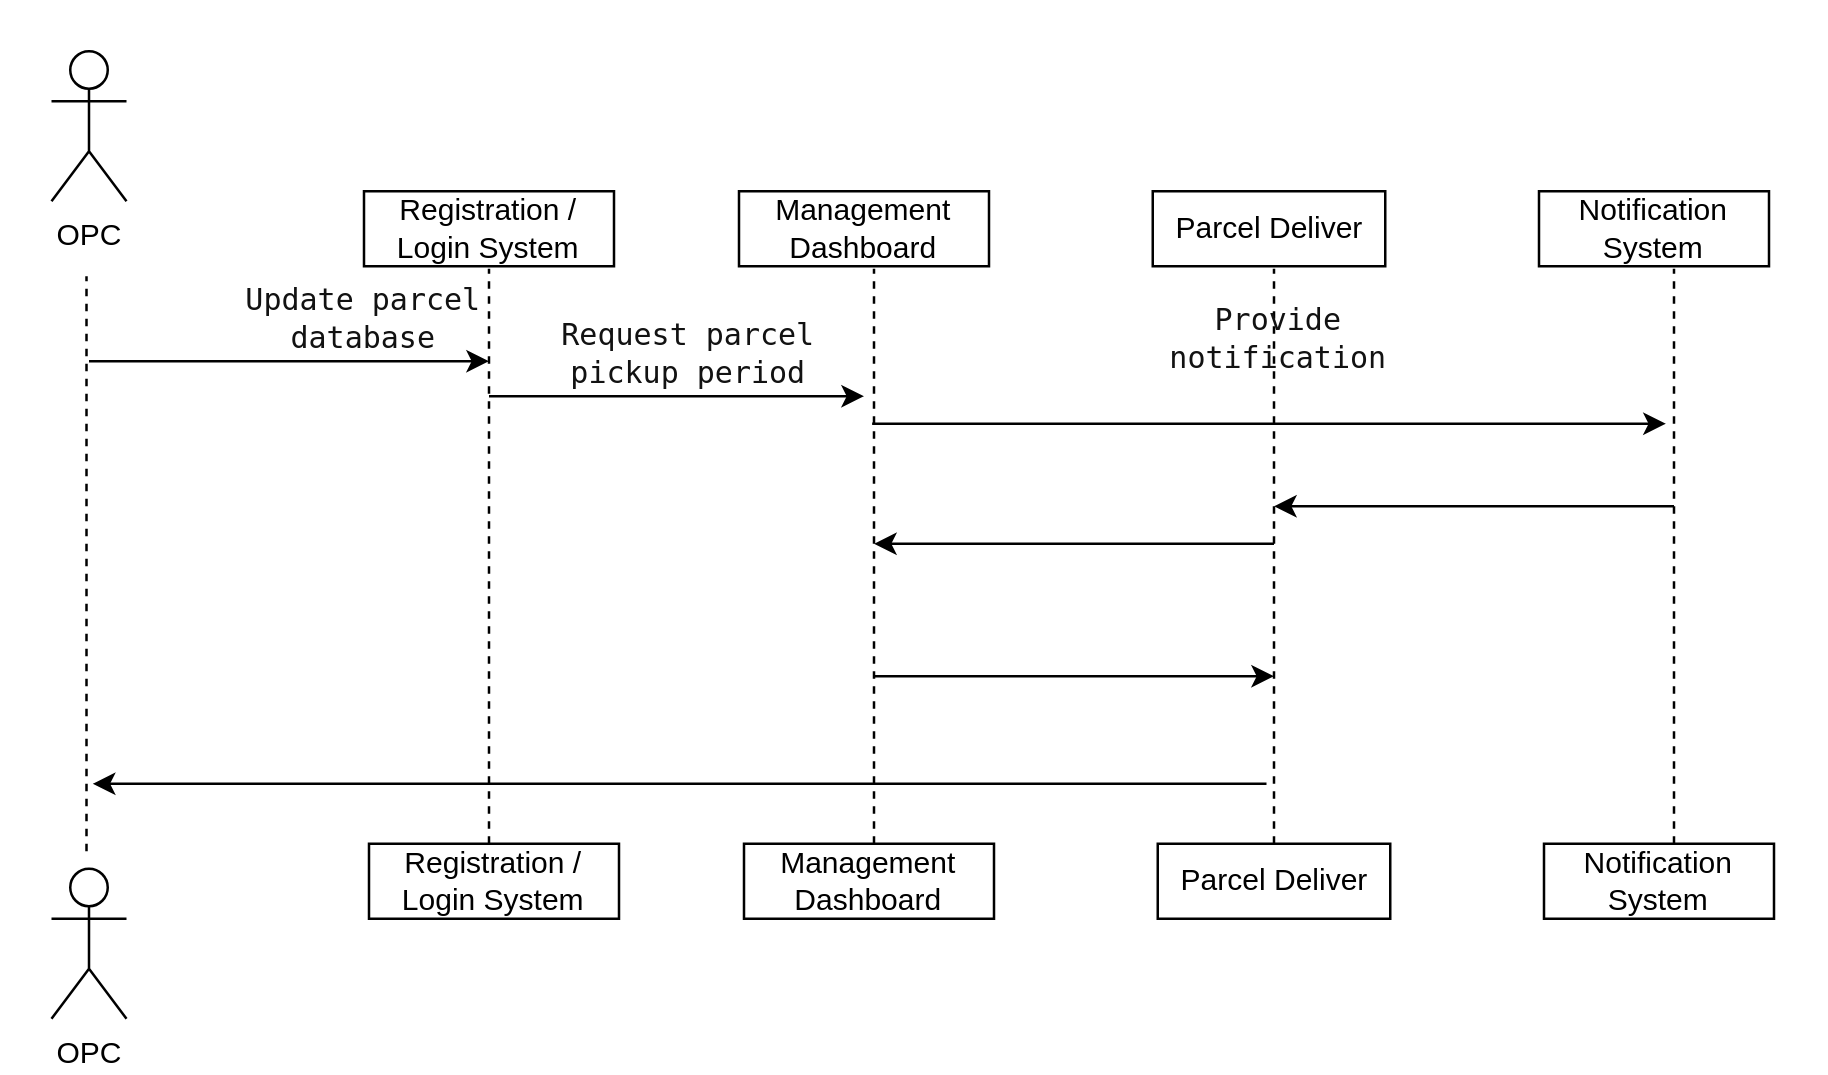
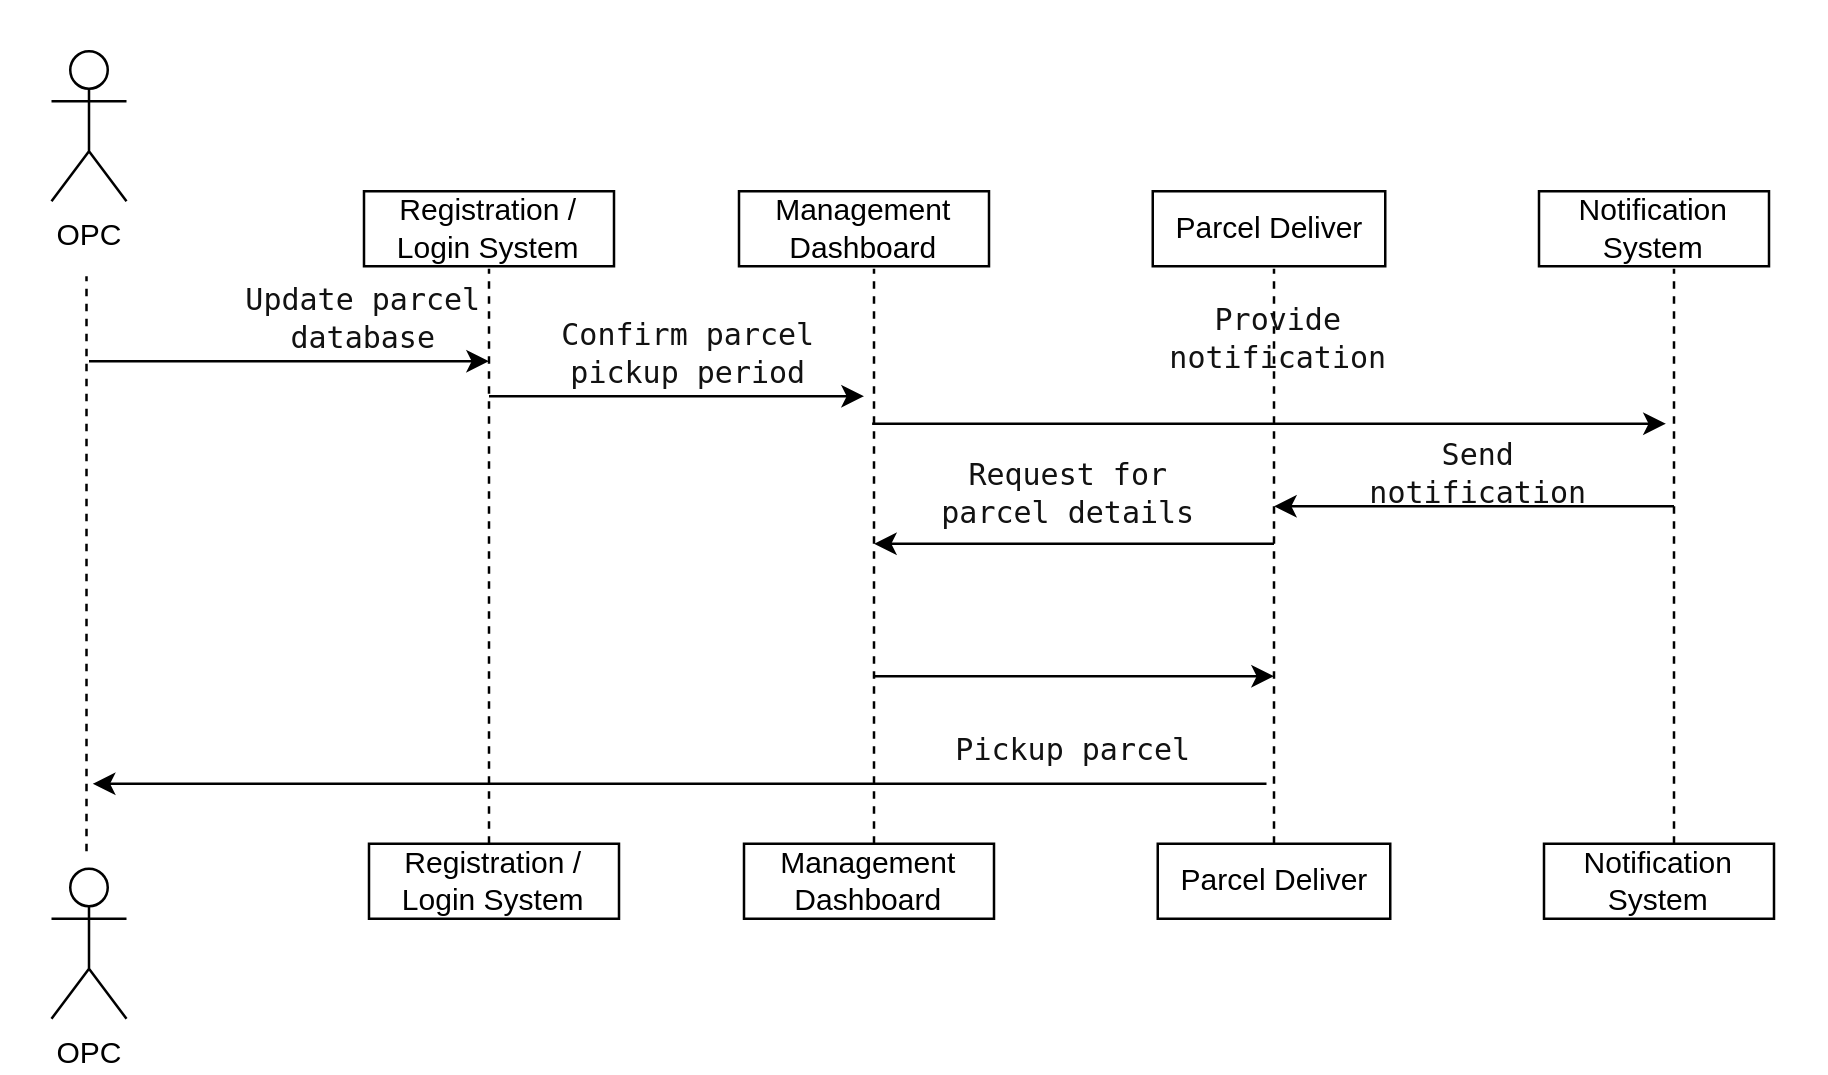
node "Request parcel pickup period": label "Request parcel pickup period" -> "Confirm parcel pickup period"
node "Send notification": added
node "Request for parcel details": added
node "Pickup parcel": added
